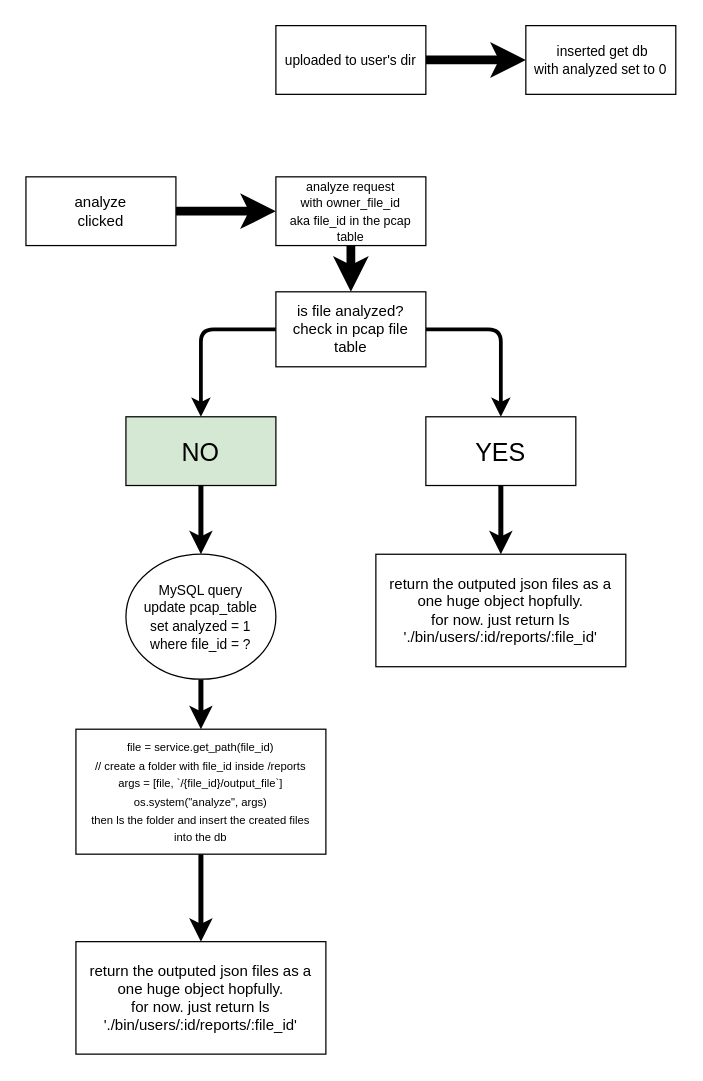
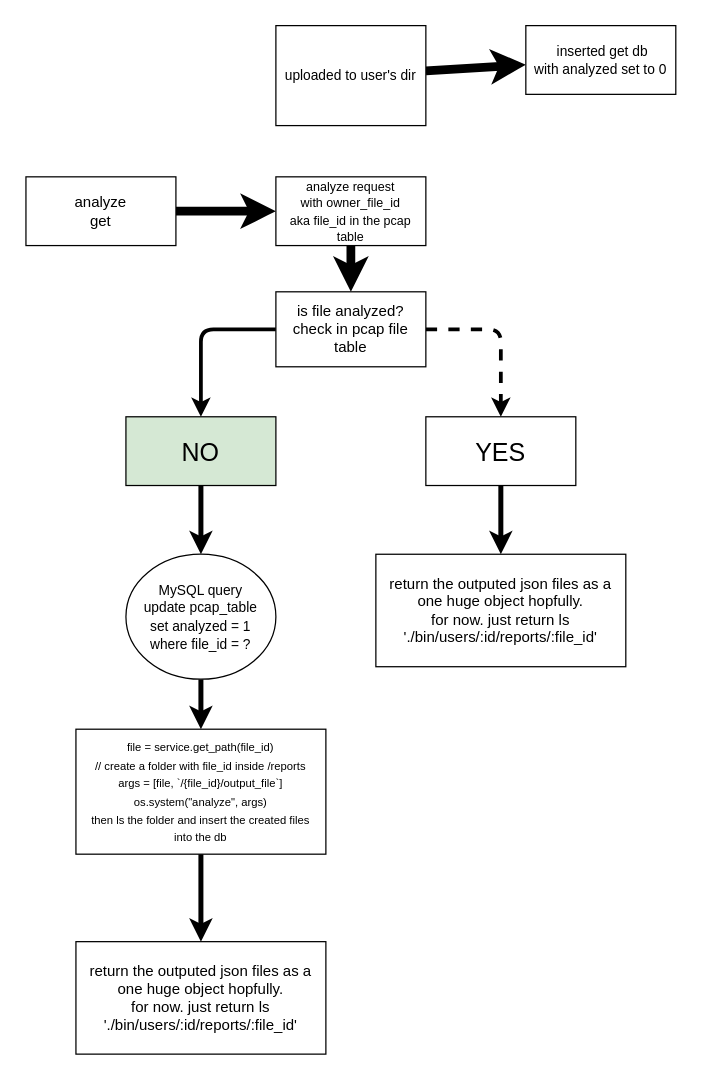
node "uploaded to user's dir": size 150x69 -> 150x100
node "analyze clicked": label "analyze clicked" -> "analyze get"
edge "is file analyzed? check in pcap file table" -> "YES": style solid -> dashed
